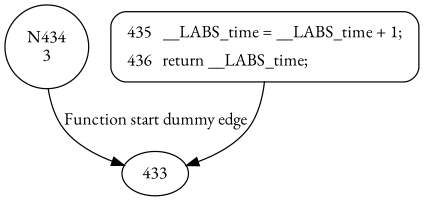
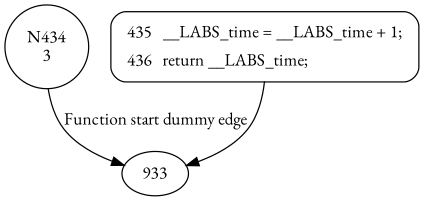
node "433": label "433" -> "933"
